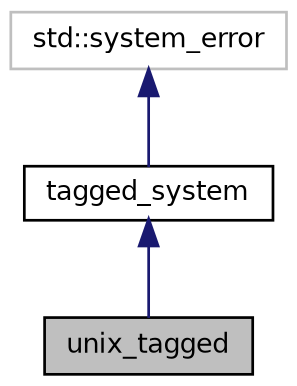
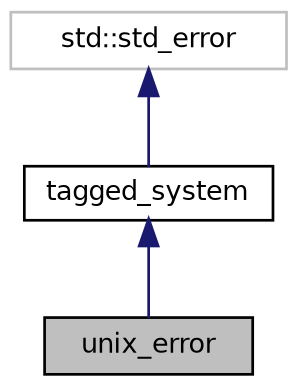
node "std::system_error": label "std::system_error" -> "std::std_error"
node "unix_tagged": label "unix_tagged" -> "unix_error"
